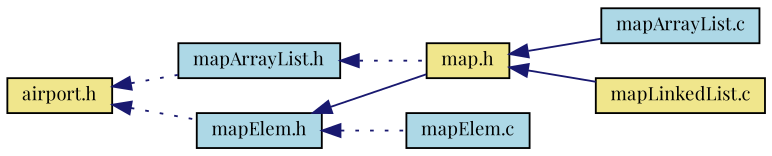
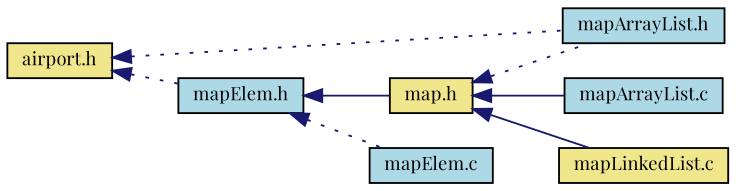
edge "map.h" -> "mapArrayList.h": reversed
